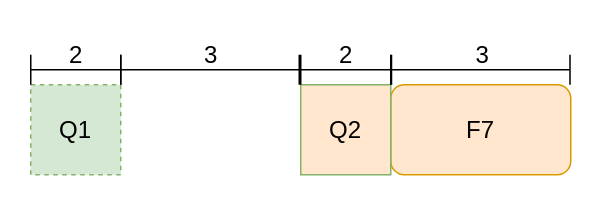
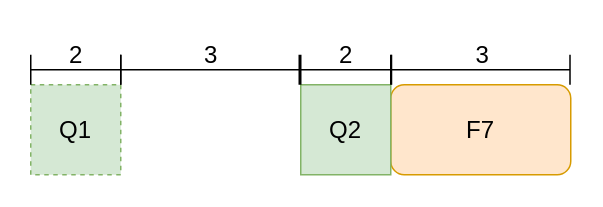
node "Q2": fillcolor #ffe6cc -> #d5e8d4
